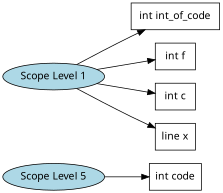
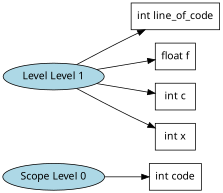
node "int int_of_code": label "int int_of_code" -> "int line_of_code"
node "int f": label "int f" -> "float f"
node "Scope Level 1": label "Scope Level 1" -> "Level Level 1"
node "line x": label "line x" -> "int x"
node "Scope Level 5": label "Scope Level 5" -> "Scope Level 0"
